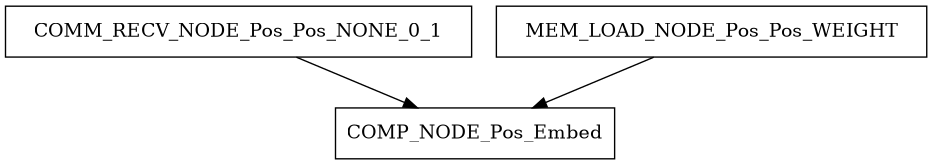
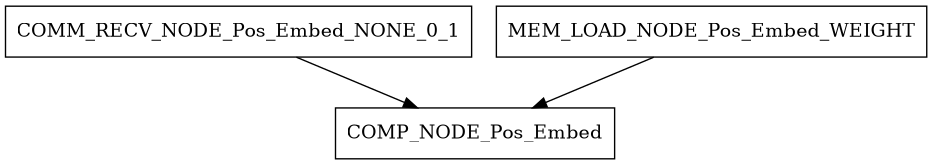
node "COMM_RECV_NODE_Pos_Pos_NONE_0_1": label "COMM_RECV_NODE_Pos_Pos_NONE_0_1" -> "COMM_RECV_NODE_Pos_Embed_NONE_0_1"
node "MEM_LOAD_NODE_Pos_Pos_WEIGHT": label "MEM_LOAD_NODE_Pos_Pos_WEIGHT" -> "MEM_LOAD_NODE_Pos_Embed_WEIGHT"
